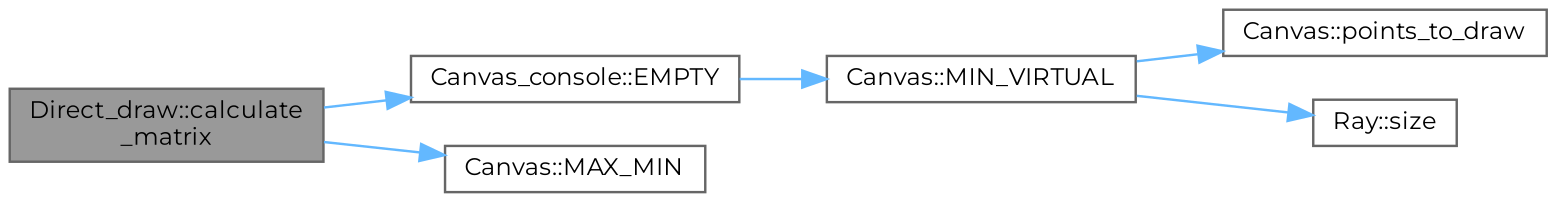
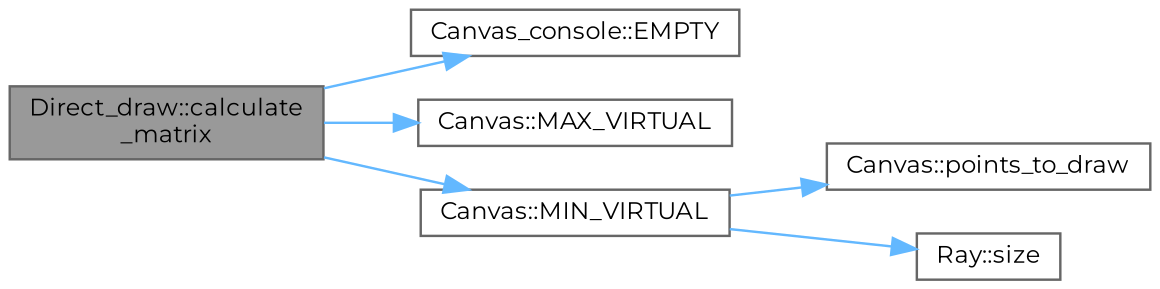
edge "Canvas_console::EMPTY" -> "Canvas::MIN_VIRTUAL": now "Direct_draw::calculate _matrix" -> "Canvas::MIN_VIRTUAL"
node "Canvas::MAX_MIN": label "Canvas::MAX_MIN" -> "Canvas::MAX_VIRTUAL"
